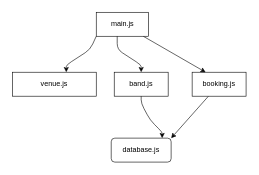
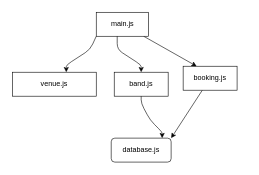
node "booking.js": moved (219, 84) -> (210, 78)
